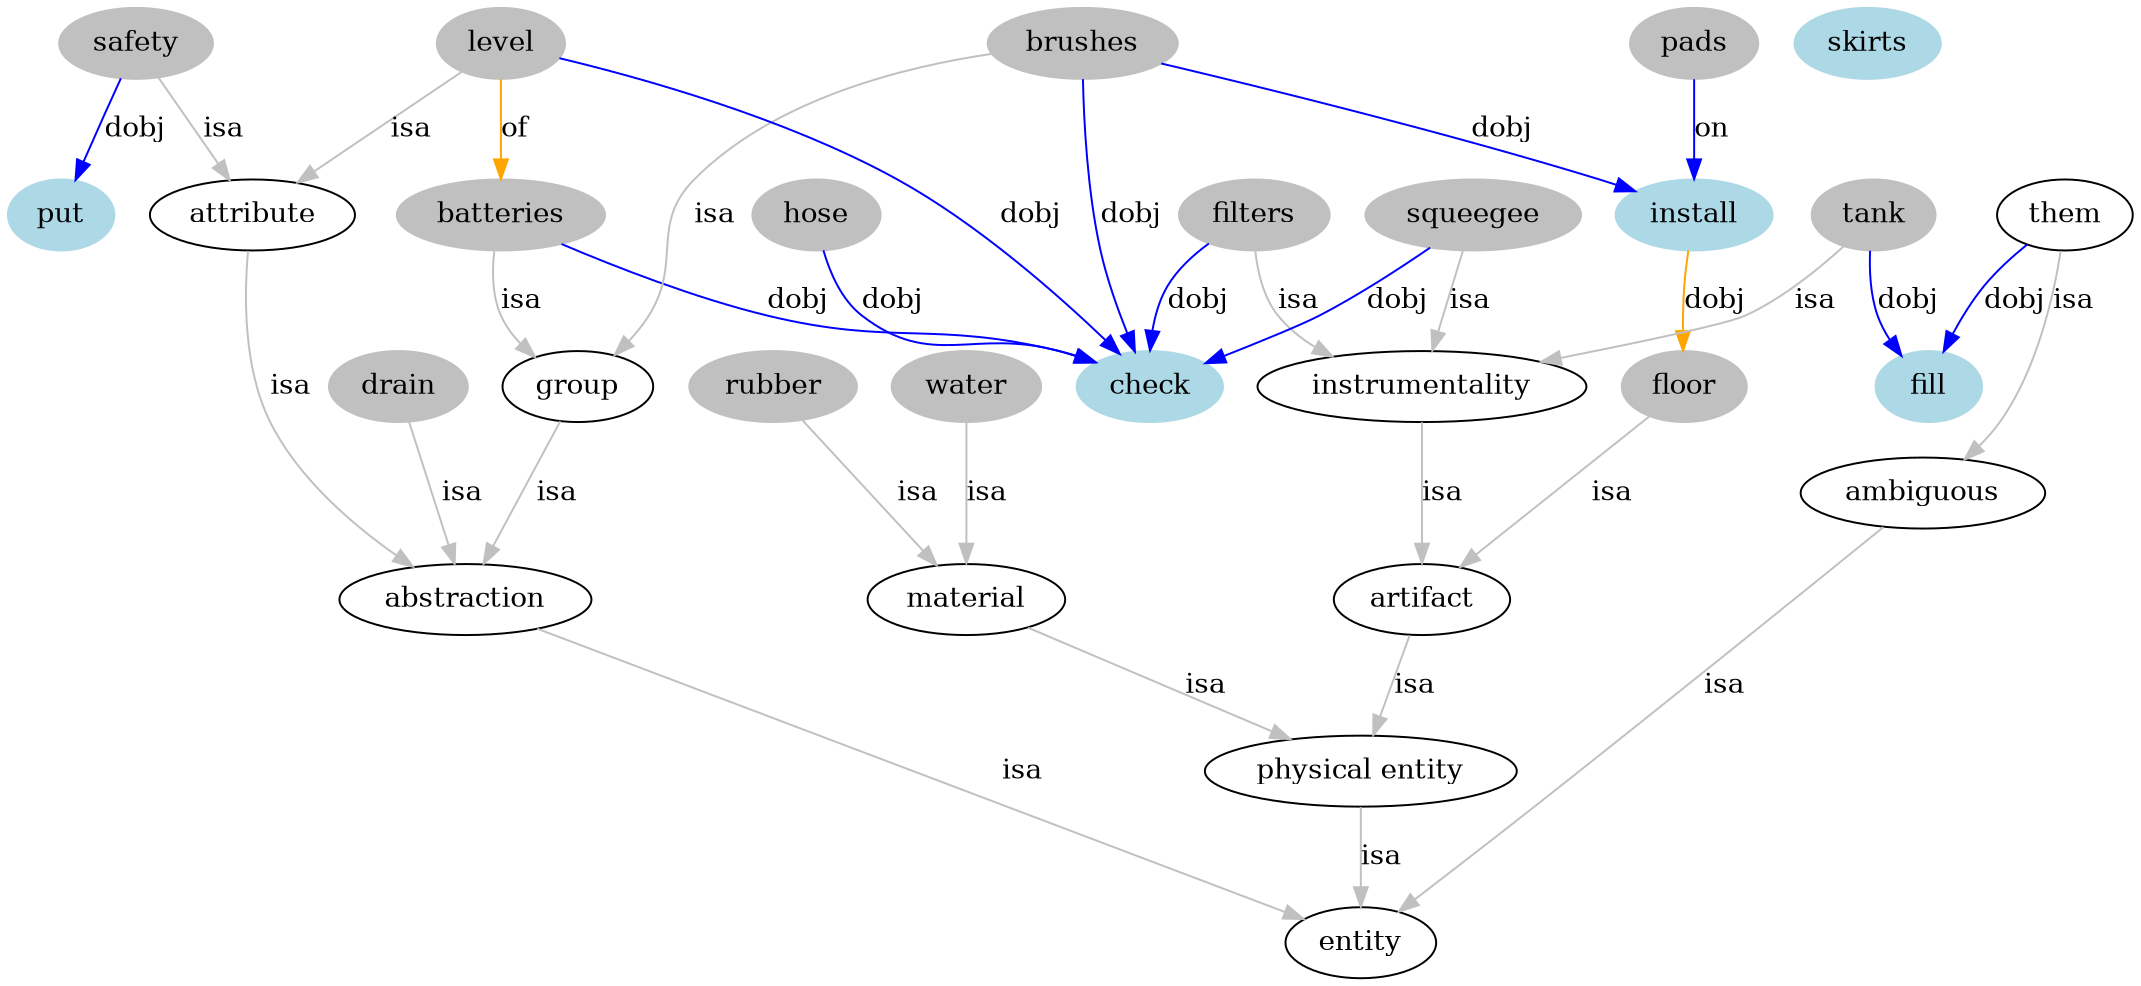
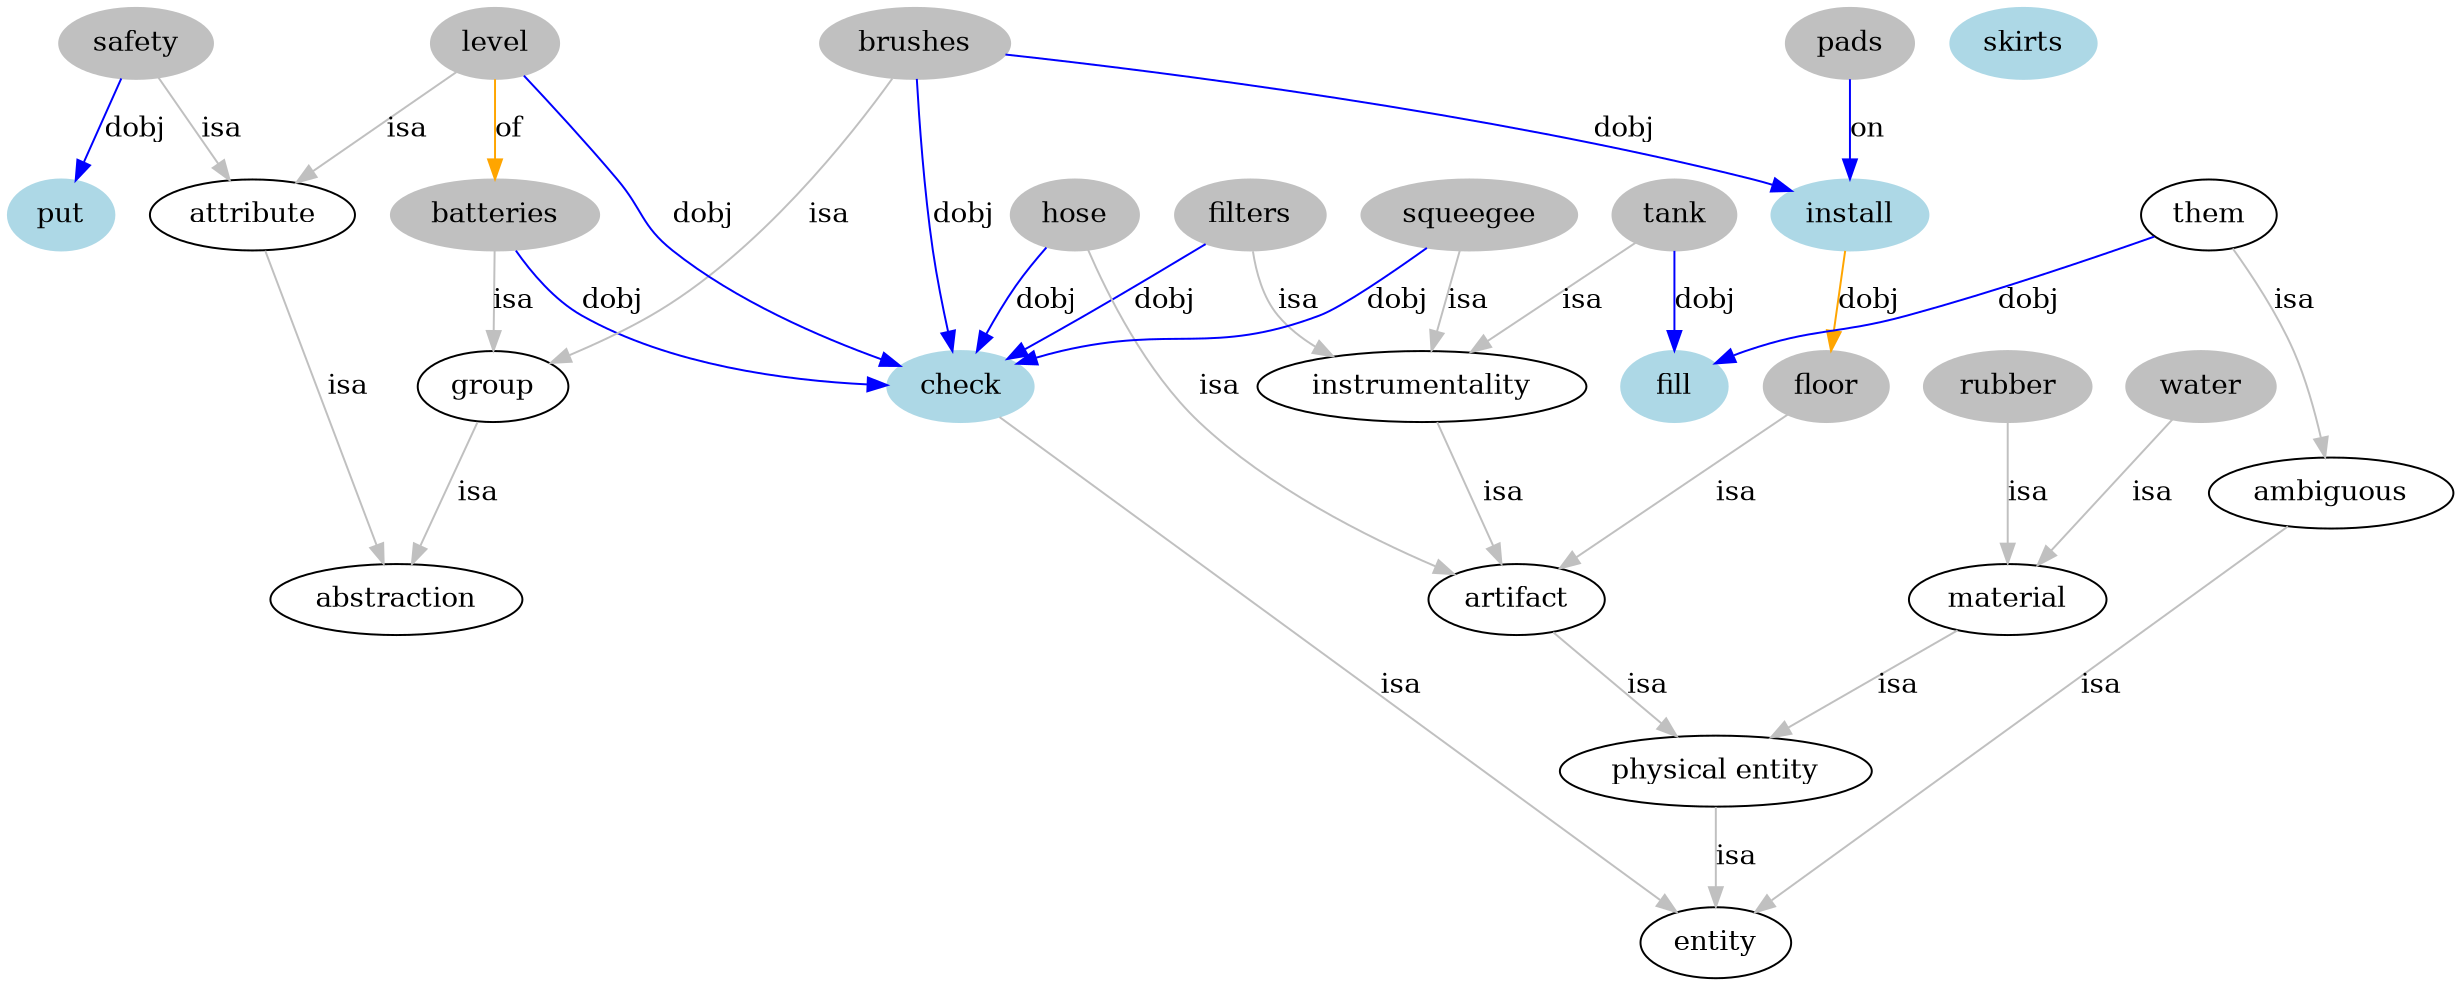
node "drain": removed
edge "hose" -> "artifact": added, label "isa"
edge "abstraction" -> "entity": now "check" -> "entity"
